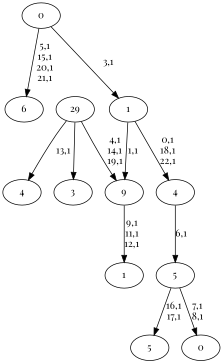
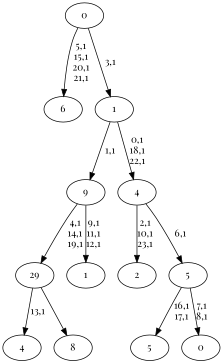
edge "29" -> "9": reversed
node "3": label "3" -> "8"
node "2": added
